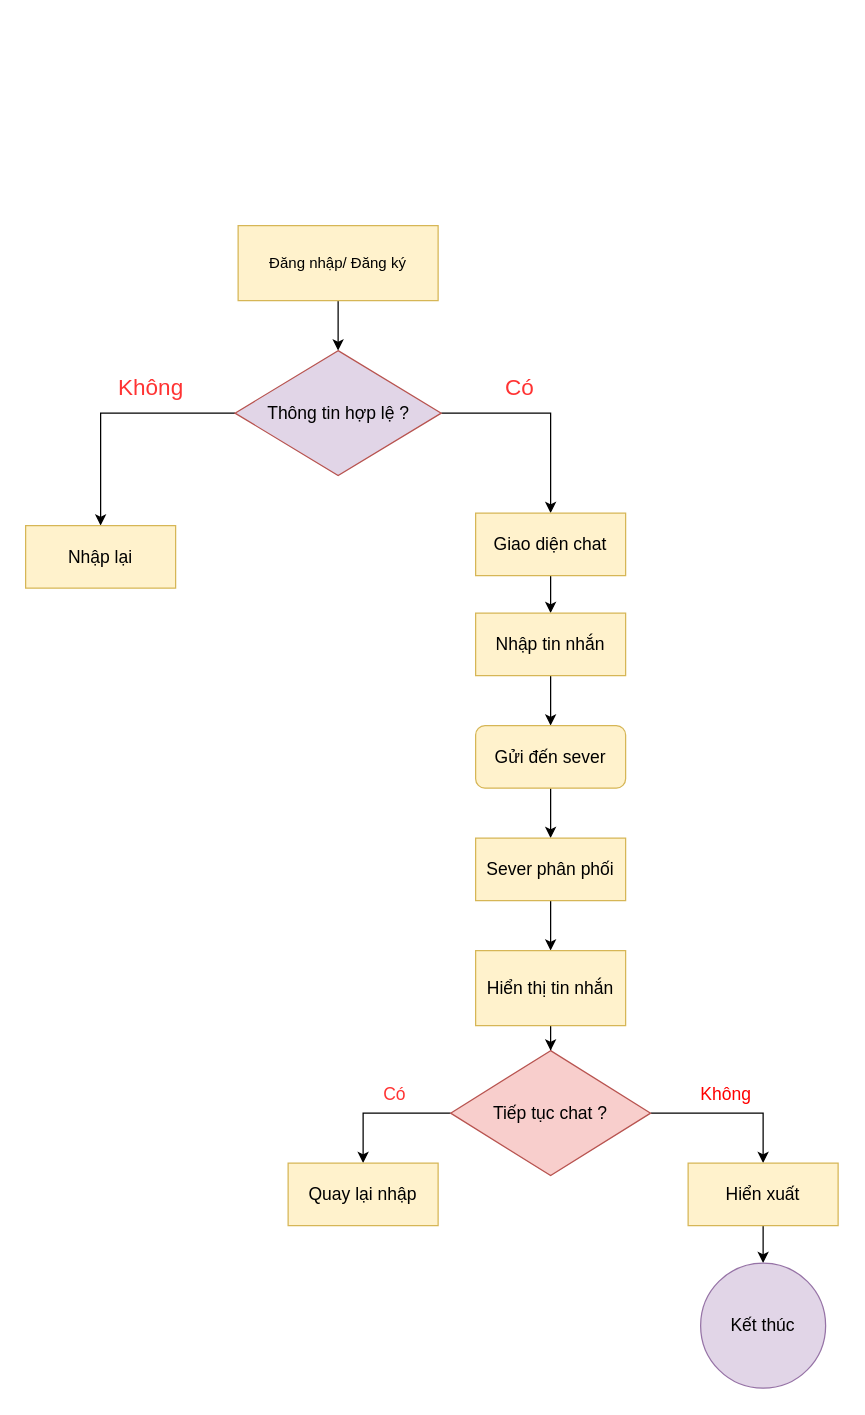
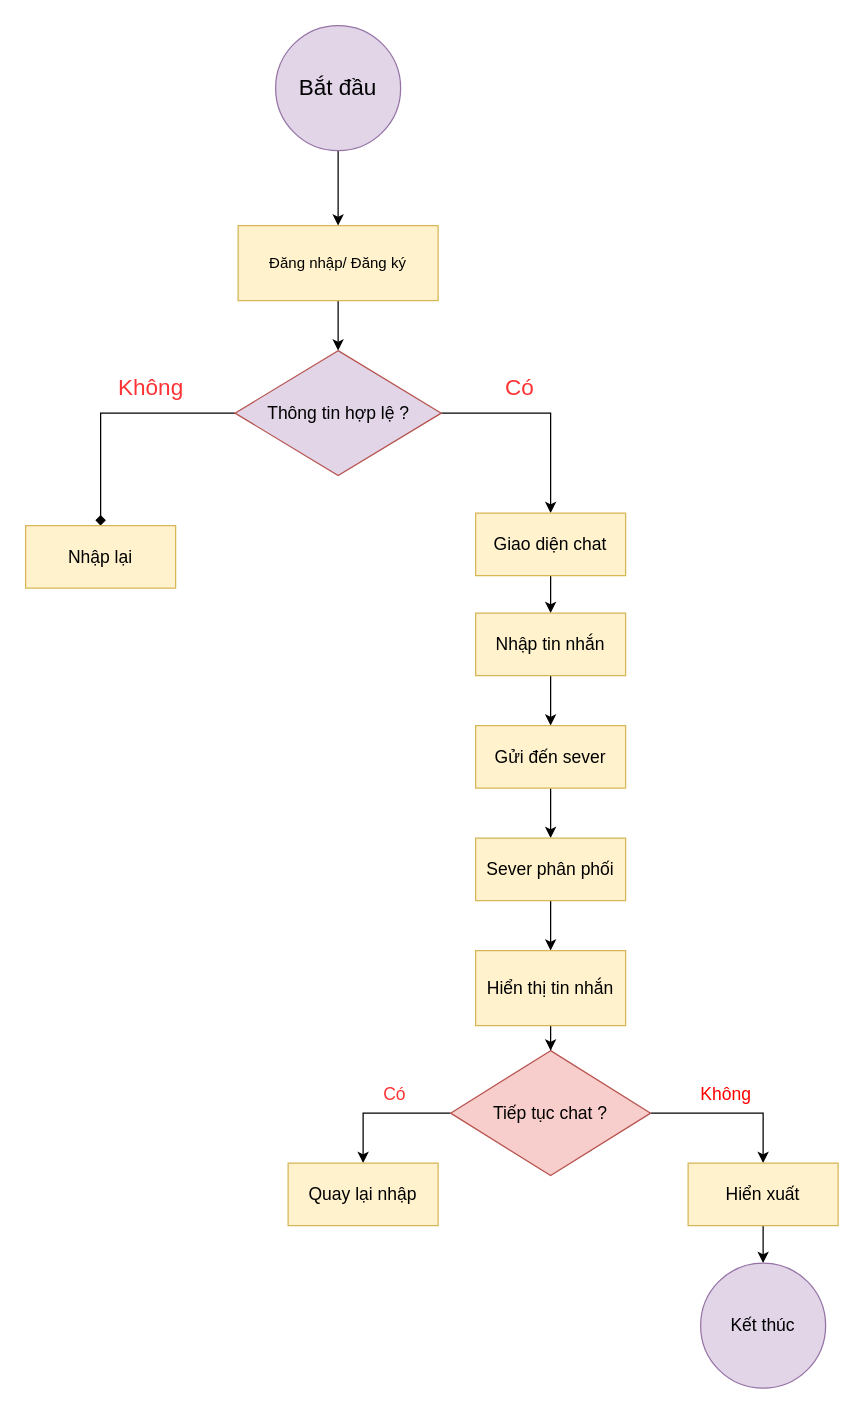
node "Bắt đầu": added
edge "Bắt đầu" -> "Đăng nhập/ Đăng ký": added
edge "Thông tin hợp lệ ?" -> "Nhập lại": arrowhead classic -> diamond
node "Gửi đến sever": shape rounded rectangle -> rectangle
